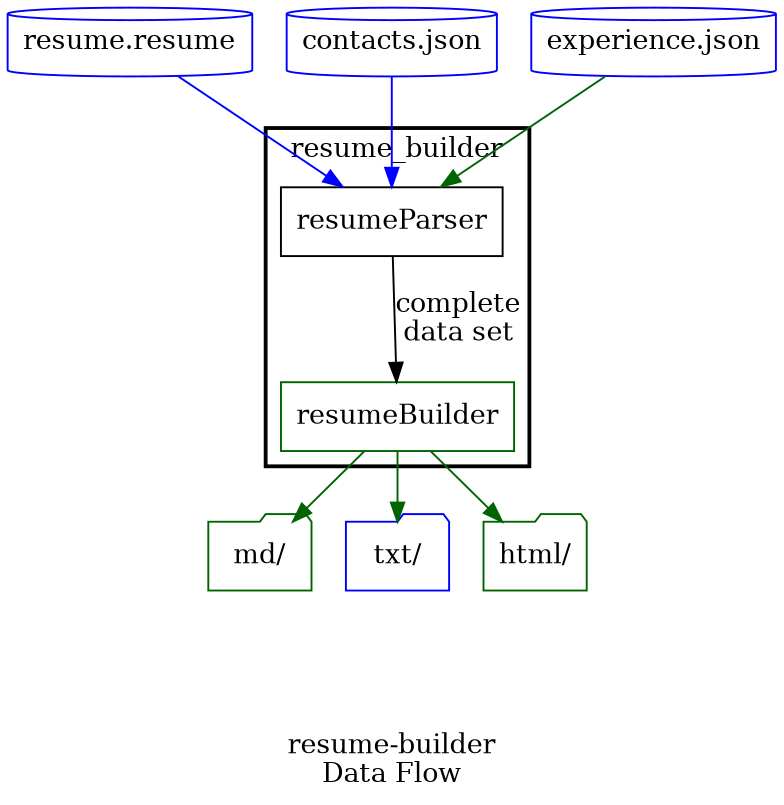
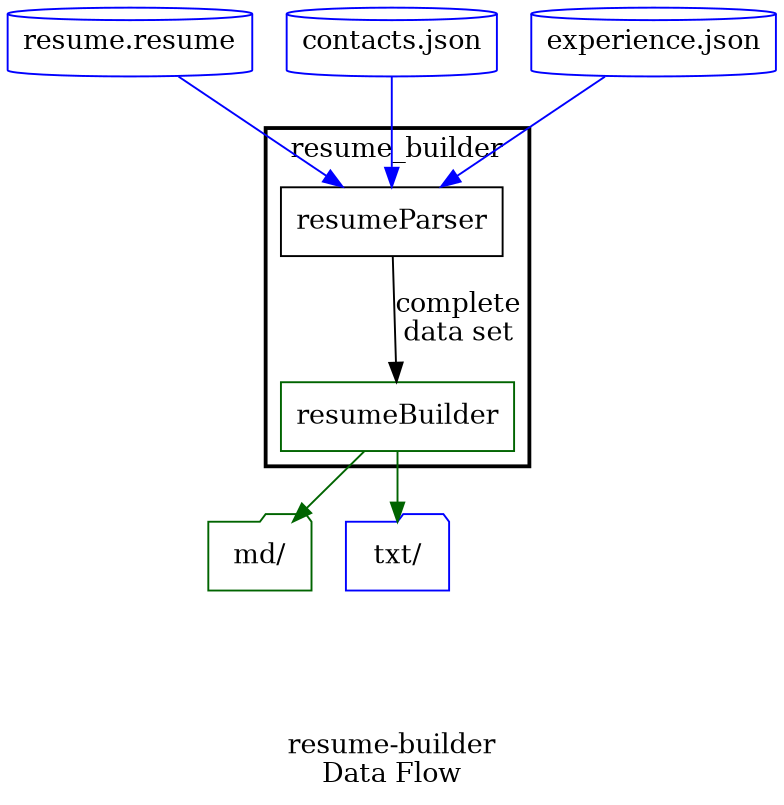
edge "experience.json" -> "resumeParser": color darkgreen -> blue
node "html/": removed
